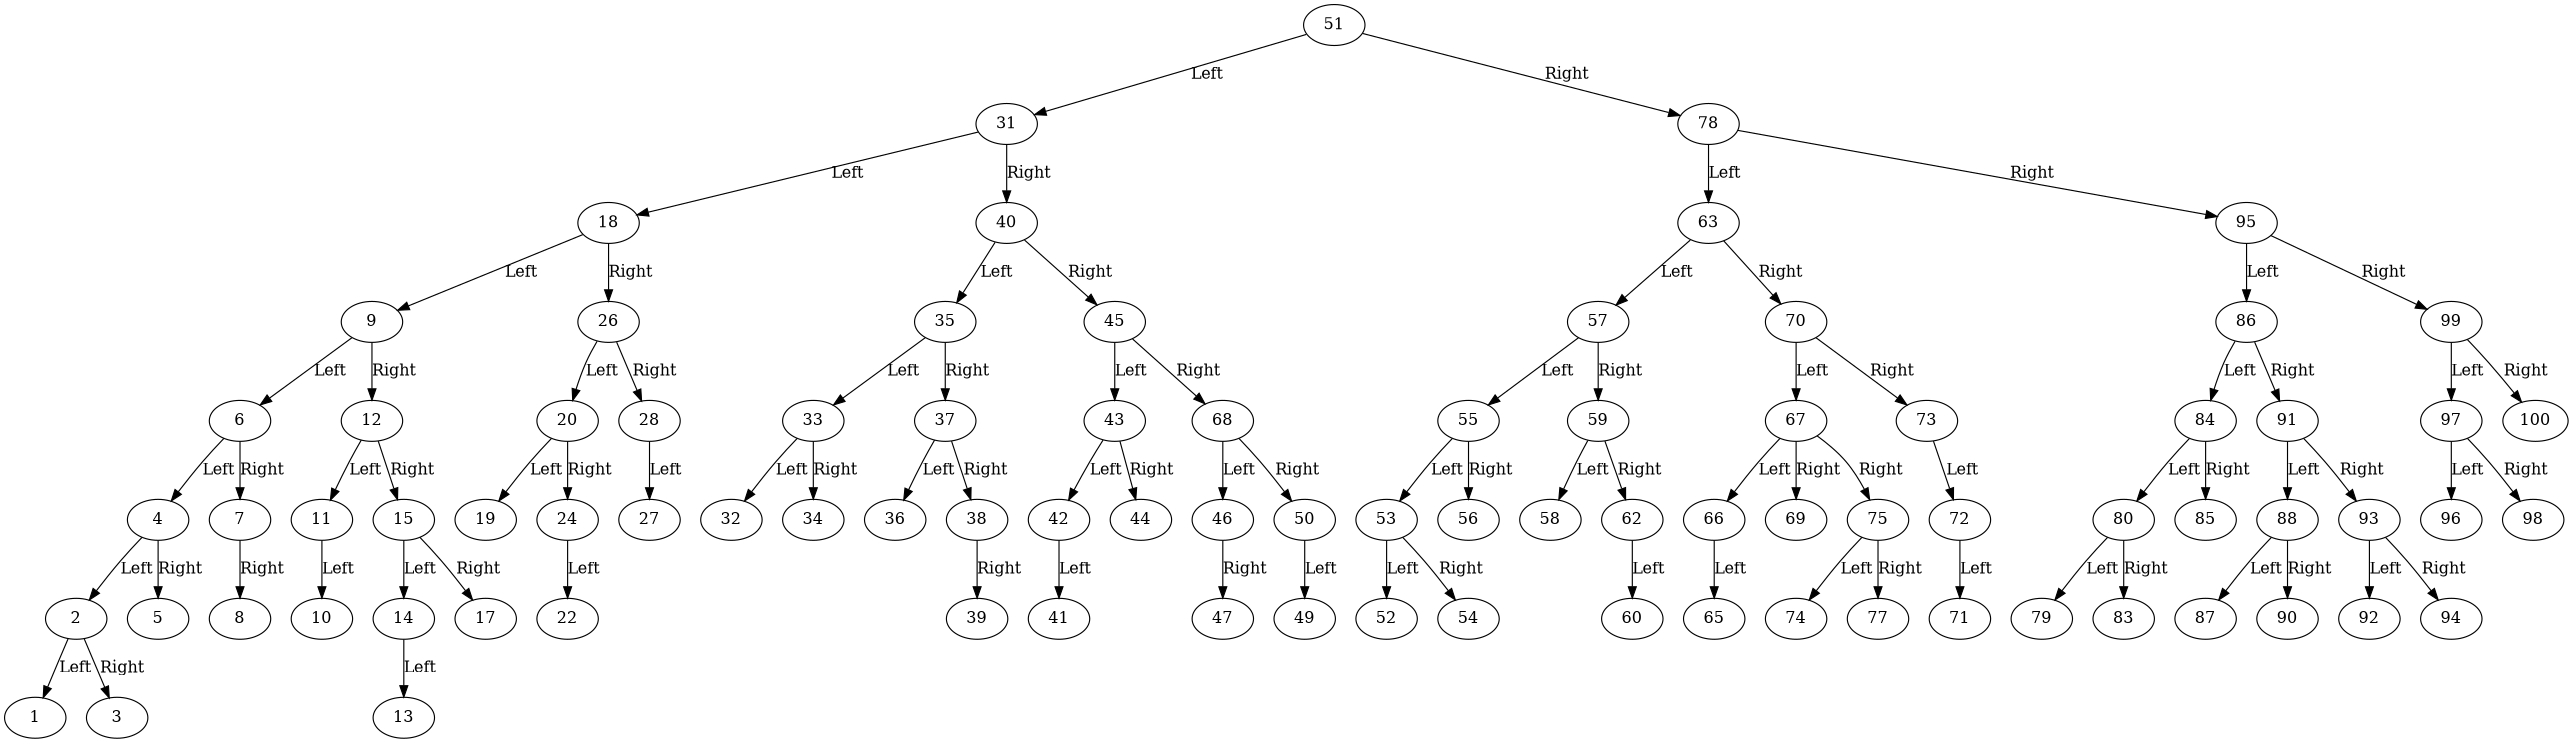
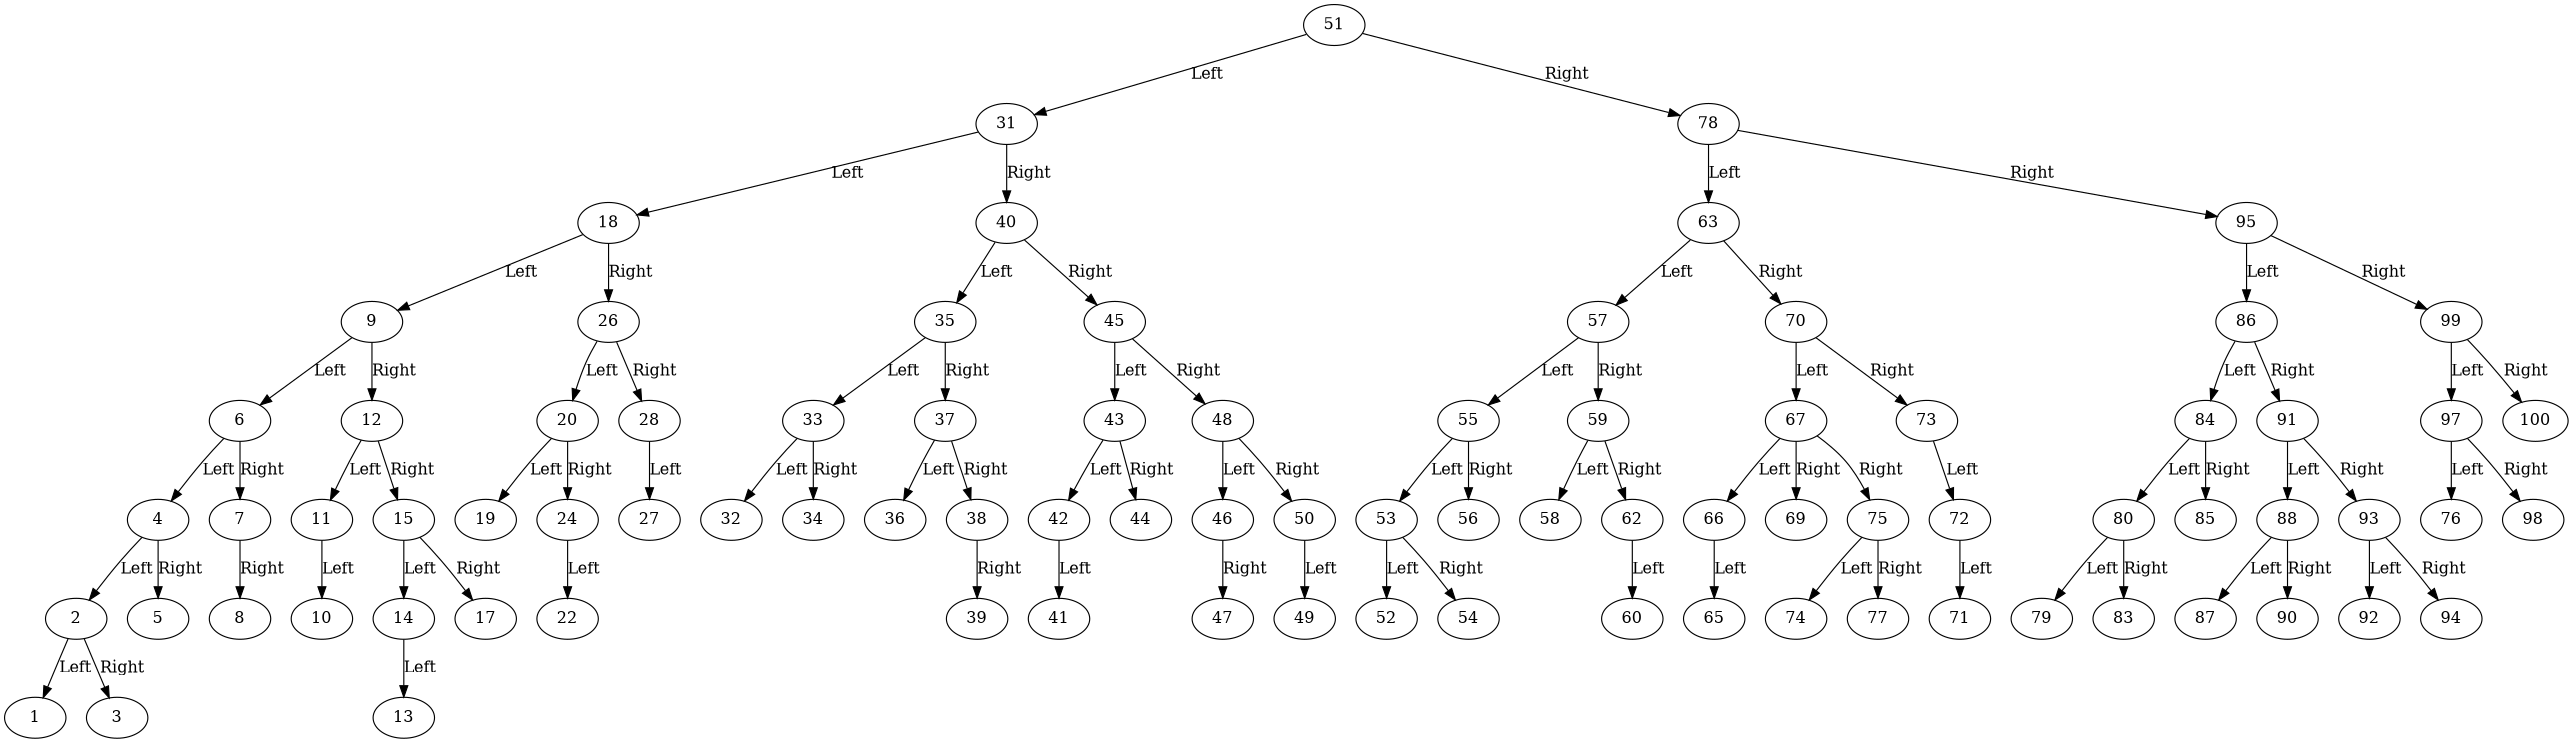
node "68": label "68" -> "48"
node "96": label "96" -> "76"
